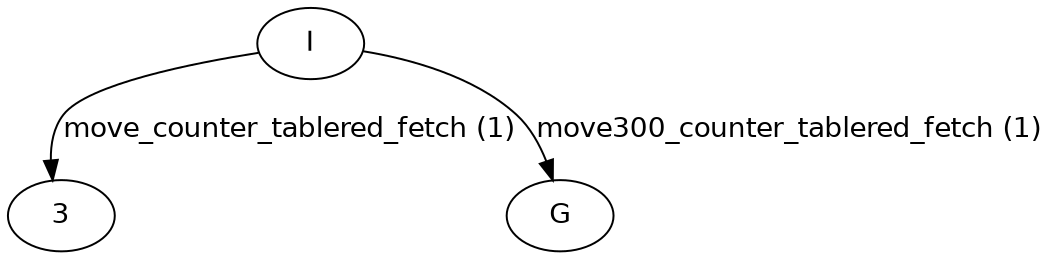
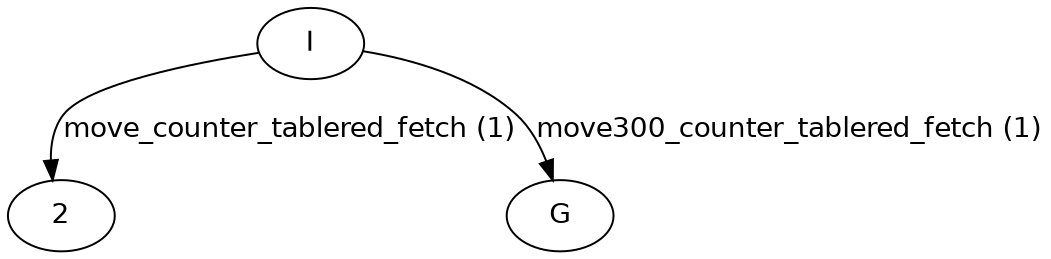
node "3": label "3" -> "2"
